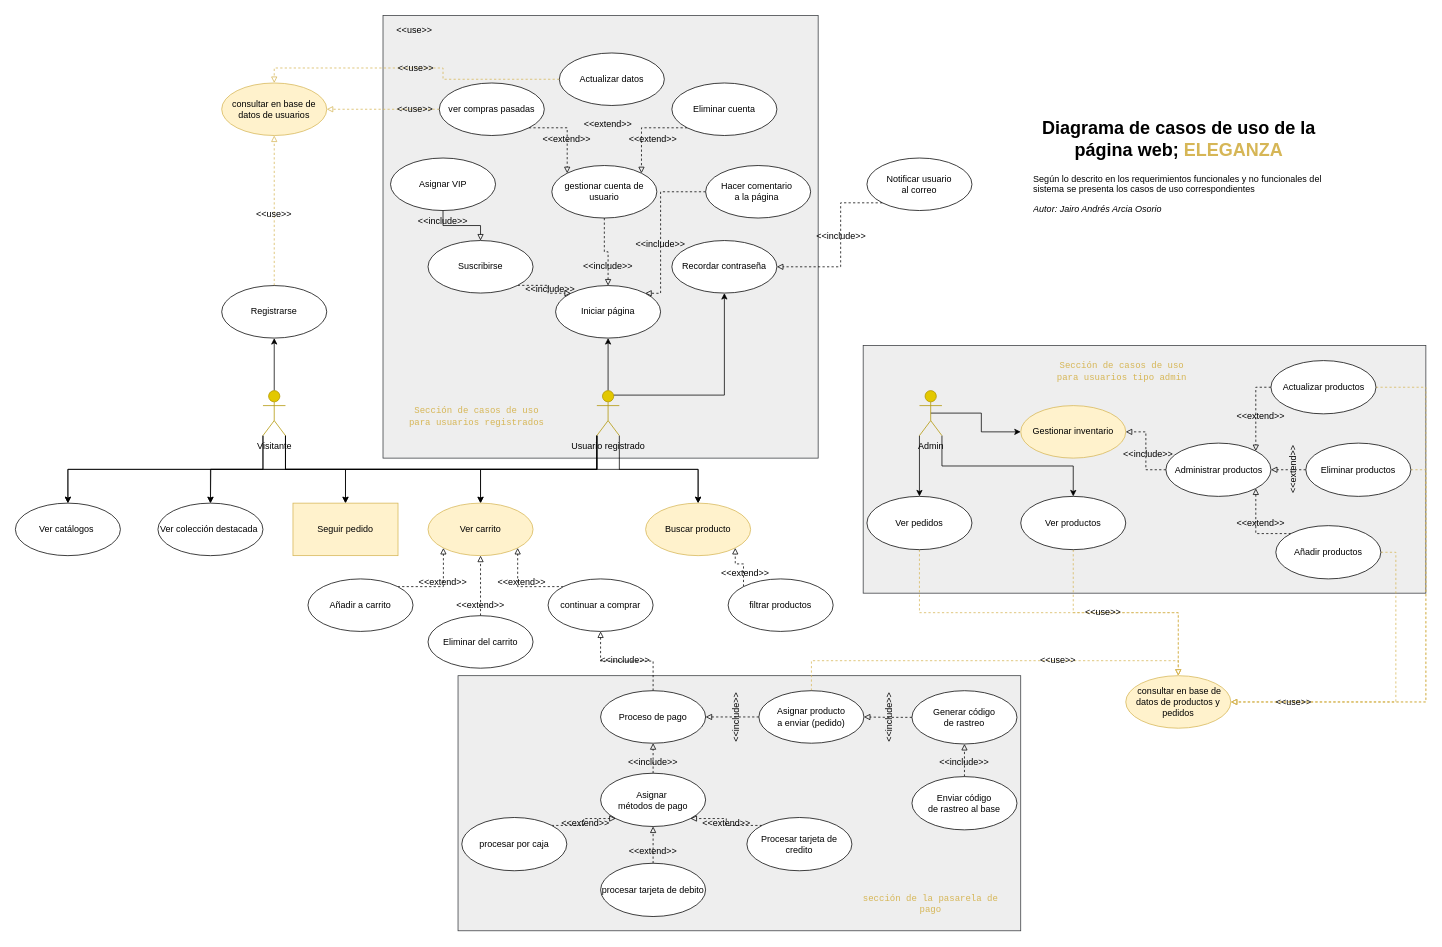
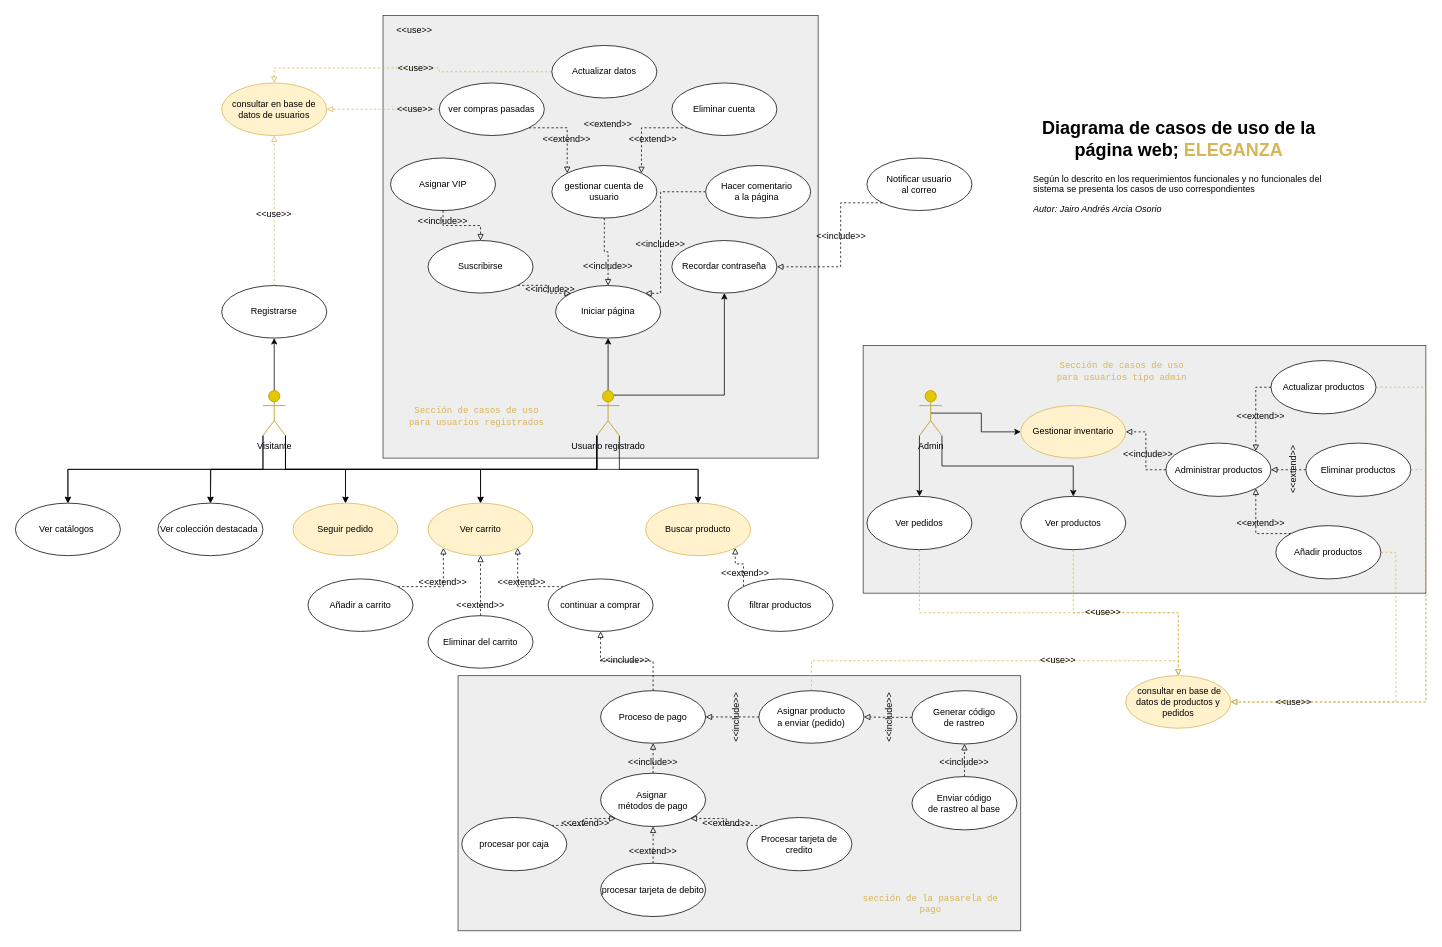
node "Actualizar datos": moved (612, 79) -> (604, 72)
edge "Asignar VIP" -> "Suscribirse": style solid -> dashed
node "Seguir pedido": shape rectangle -> ellipse
